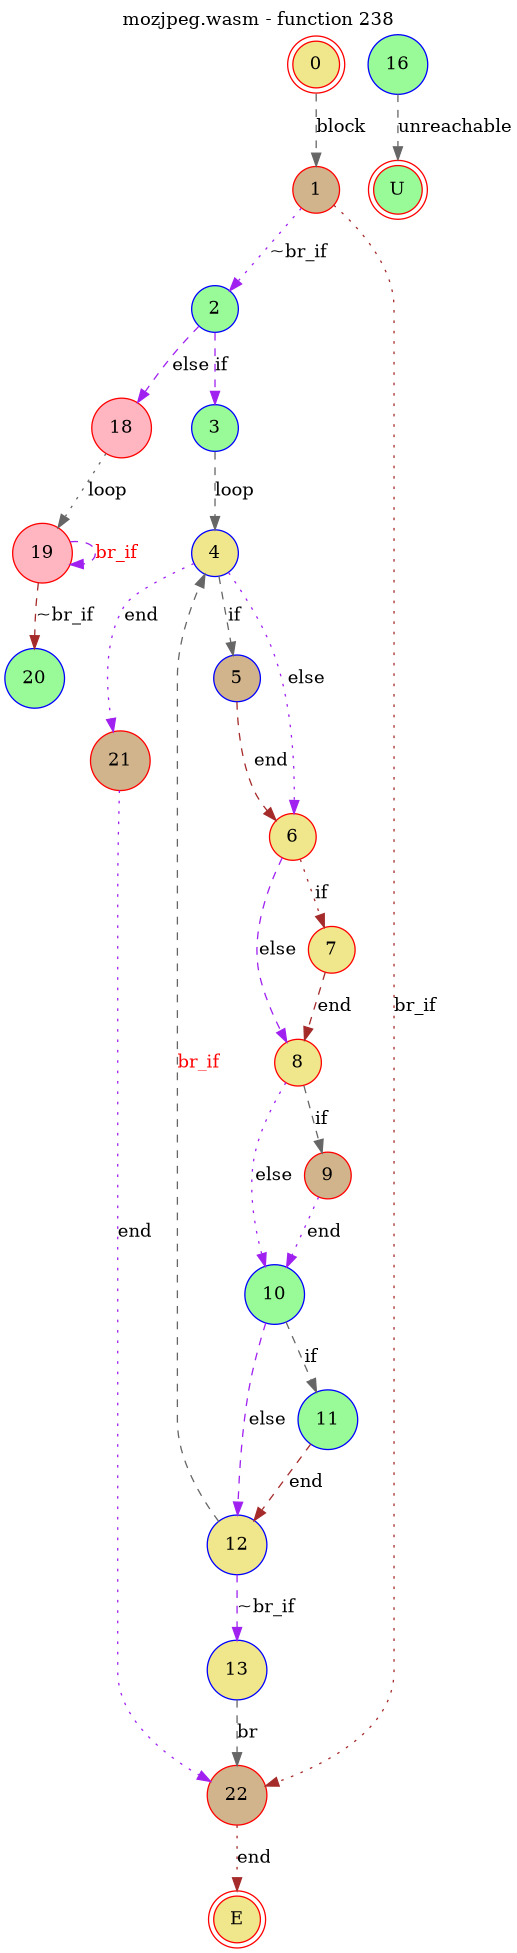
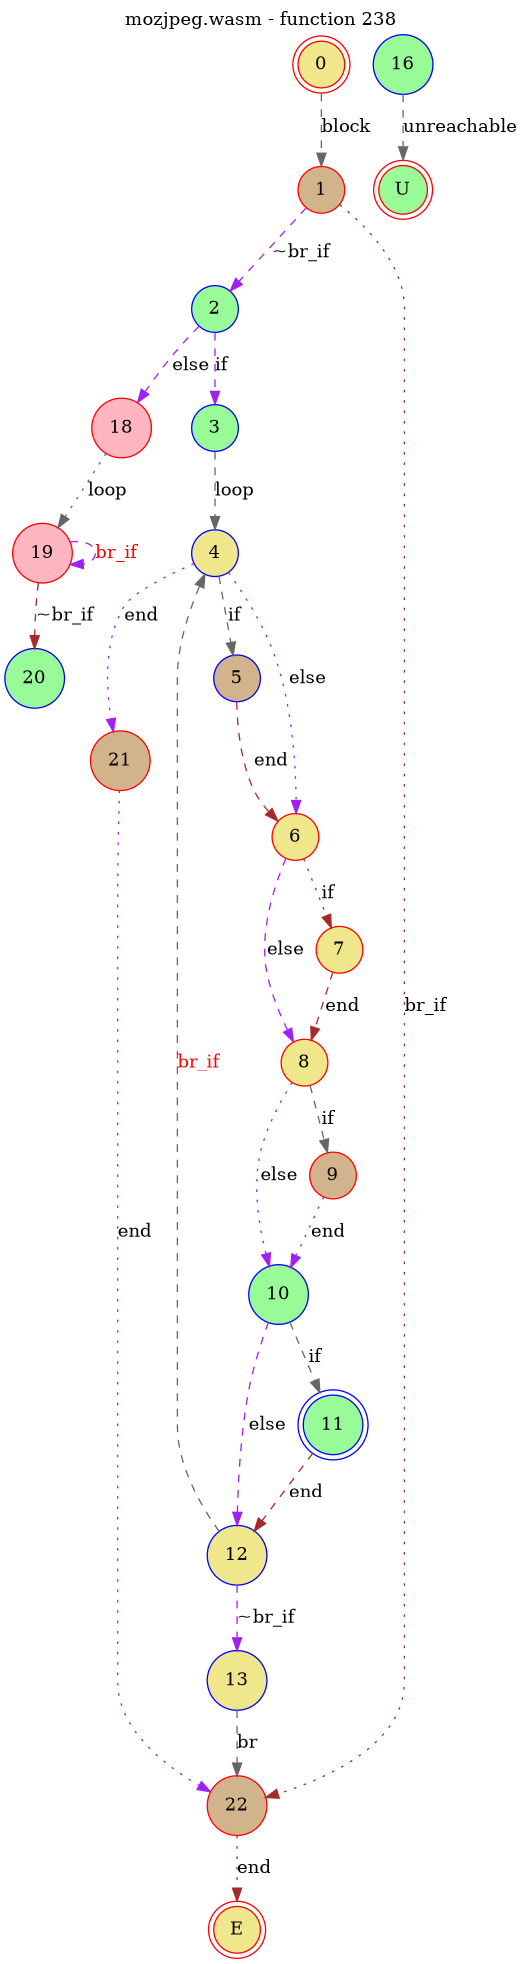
edge "1" -> "2": style dotted -> dashed
node "11": shape circle -> doublecircle
